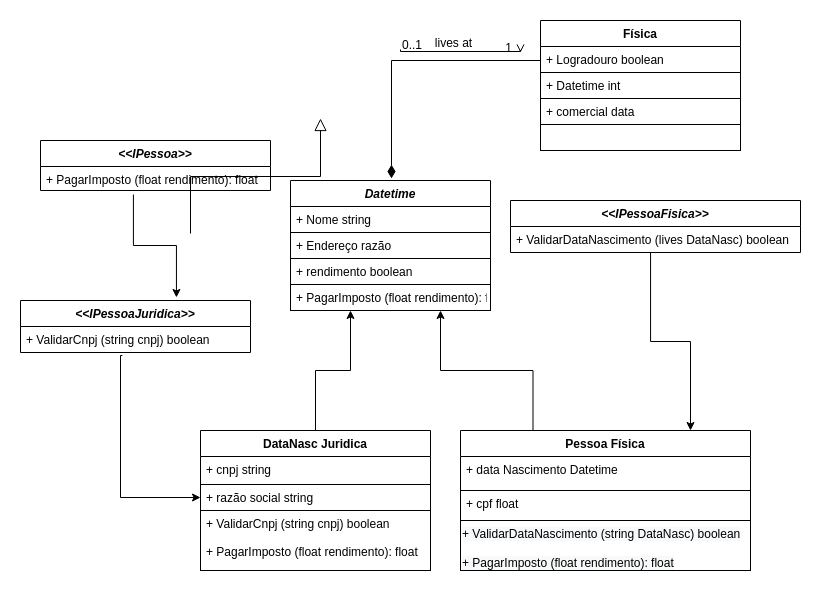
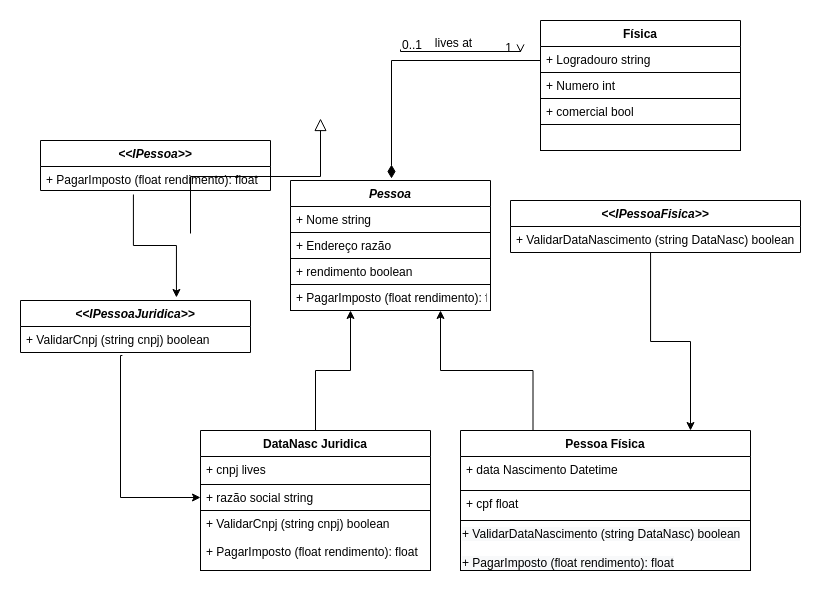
node "+ Logradouro boolean": label "+ Logradouro boolean" -> "+ Logradouro string"
node "+ Datetime int": label "+ Datetime int" -> "+ Numero int"
node "+ comercial data": label "+ comercial data" -> "+ comercial bool"
node "Datetime": label "Datetime" -> "Pessoa"
node "+ ValidarDataNascimento (lives DataNasc) boolean": label "+ ValidarDataNascimento (lives DataNasc) boolean" -> "+ ValidarDataNascimento (string DataNasc) boolean"
node "+ cnpj string": label "+ cnpj string" -> "+ cnpj lives"
